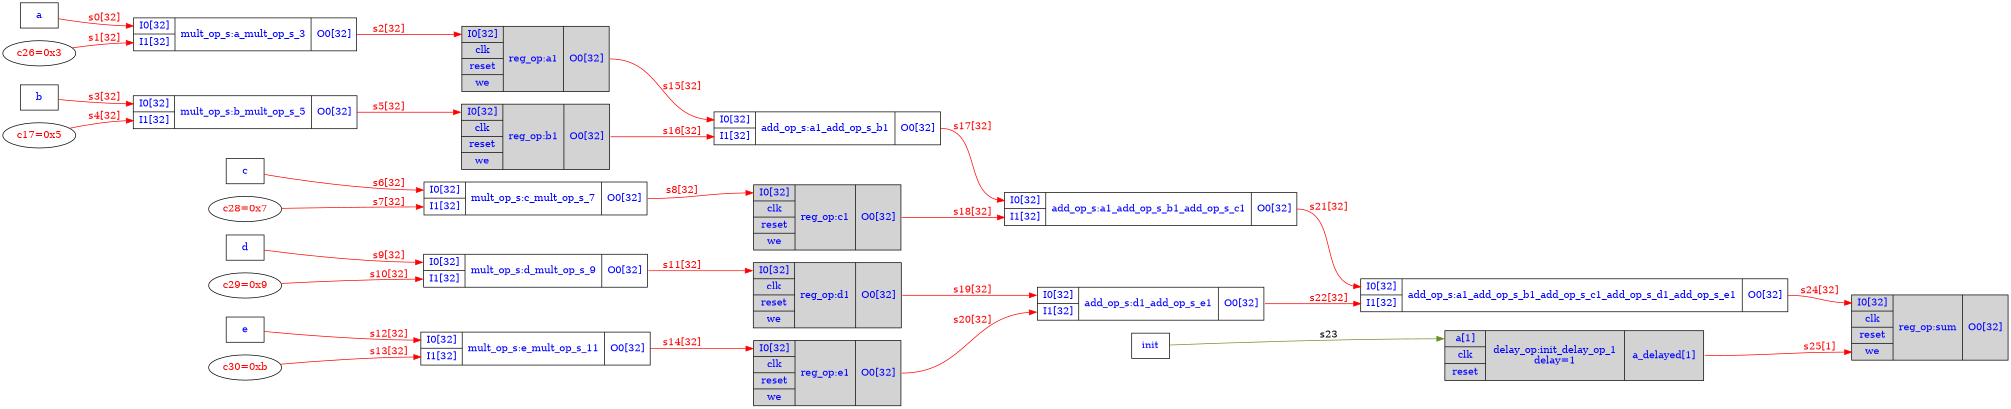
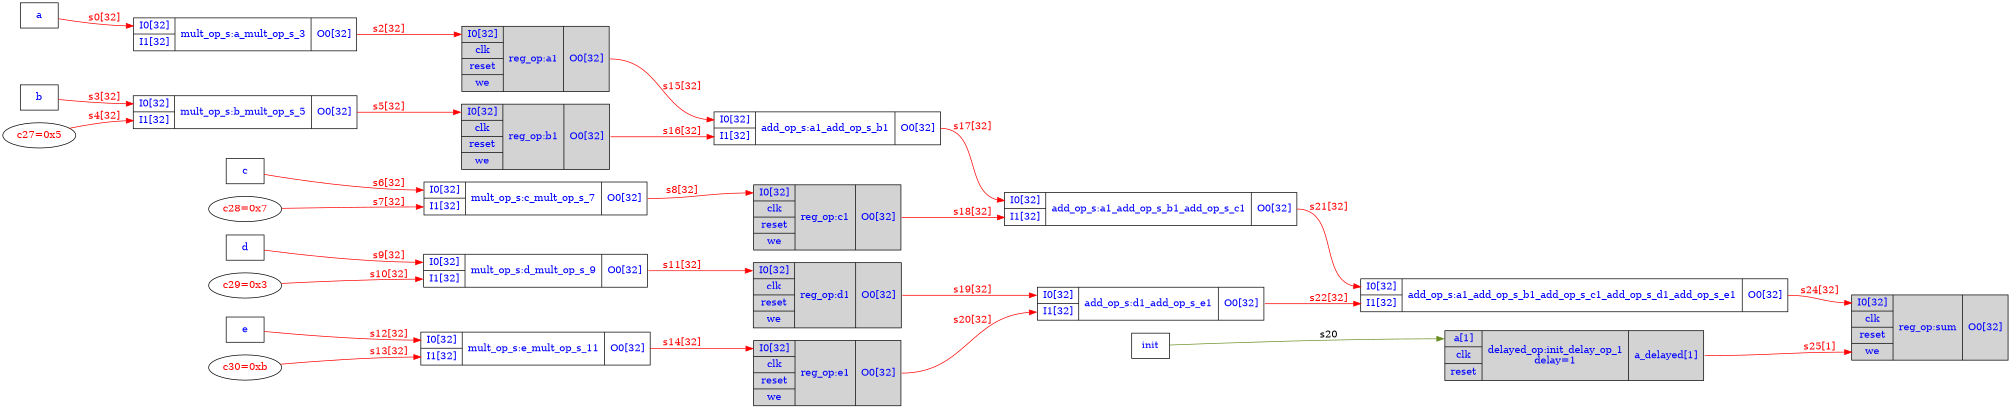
node "c26=0x3": removed
node "c17=0x5": label "c17=0x5" -> "c27=0x5"
node "c29=0x9": label "c29=0x9" -> "c29=0x3"
edge "init" -> "a[1]": label "s23" -> "s20"
node "a[1]": text "delay_op:init_delay_op_1" -> "delayed_op:init_delay_op_1"
